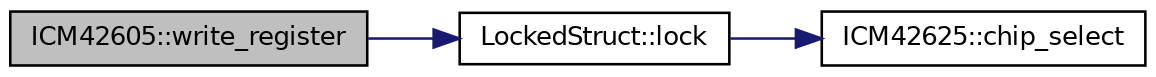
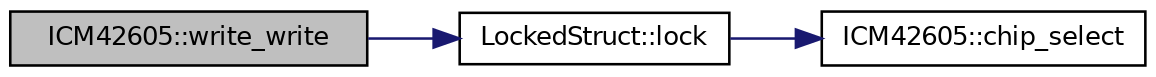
node "ICM42605::write_register": label "ICM42605::write_register" -> "ICM42605::write_write"
node "ICM42625::chip_select": label "ICM42625::chip_select" -> "ICM42605::chip_select"
